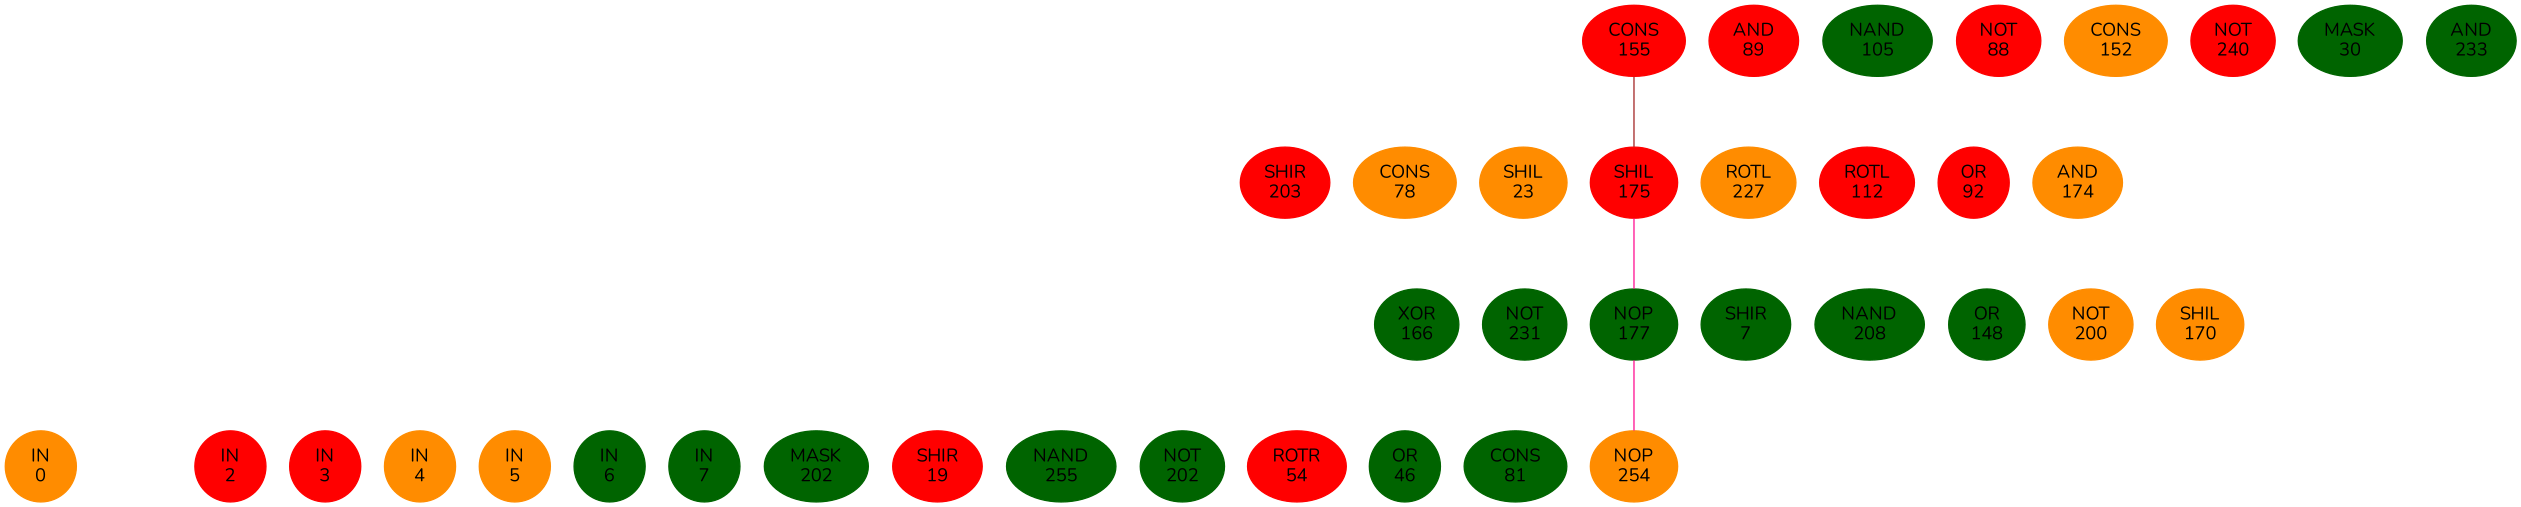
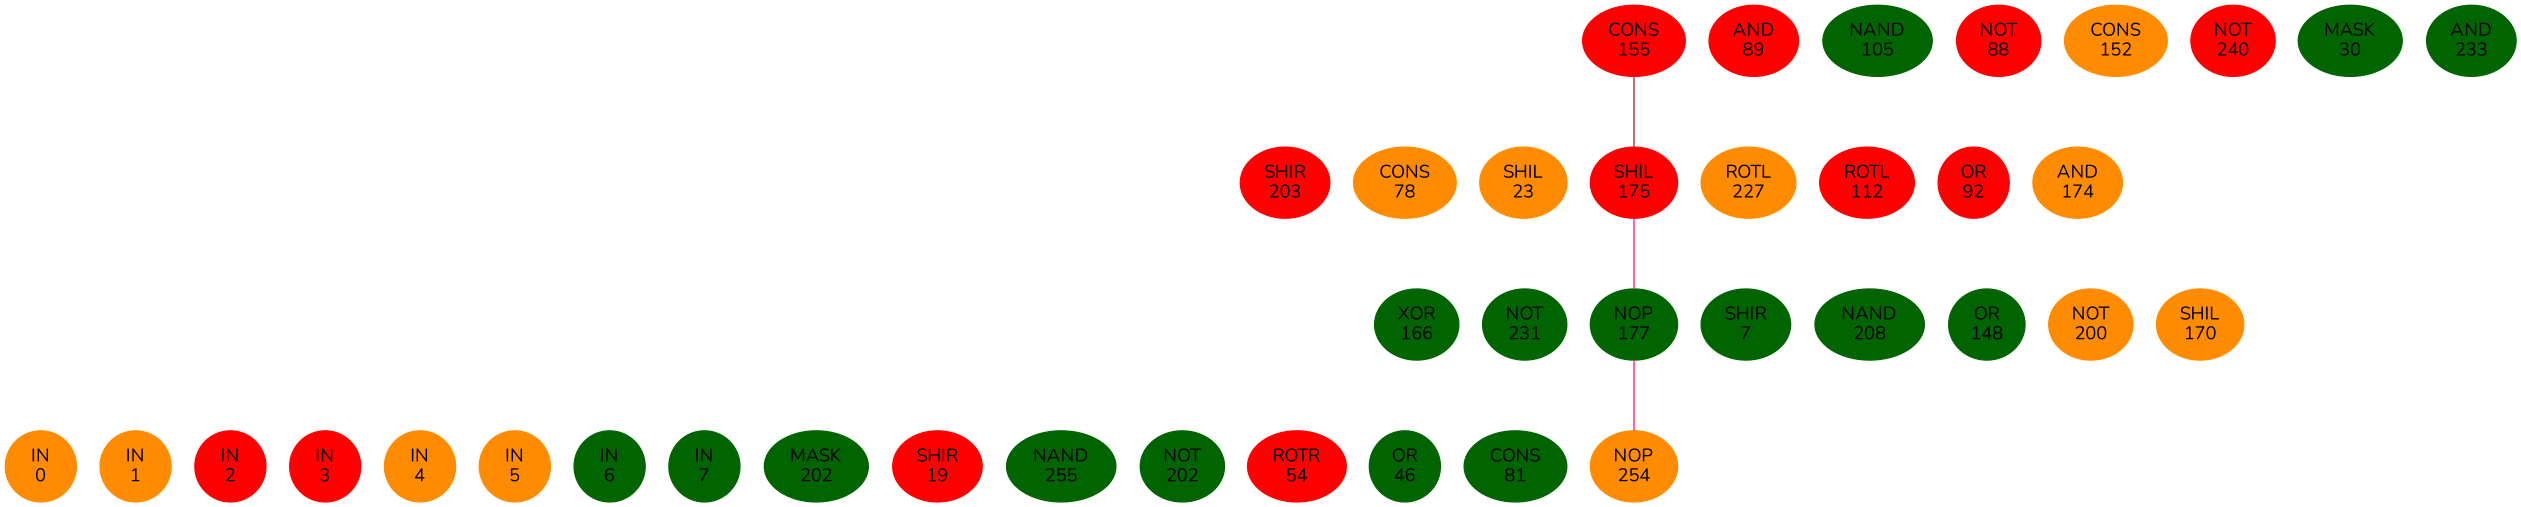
node "IN 1": added
